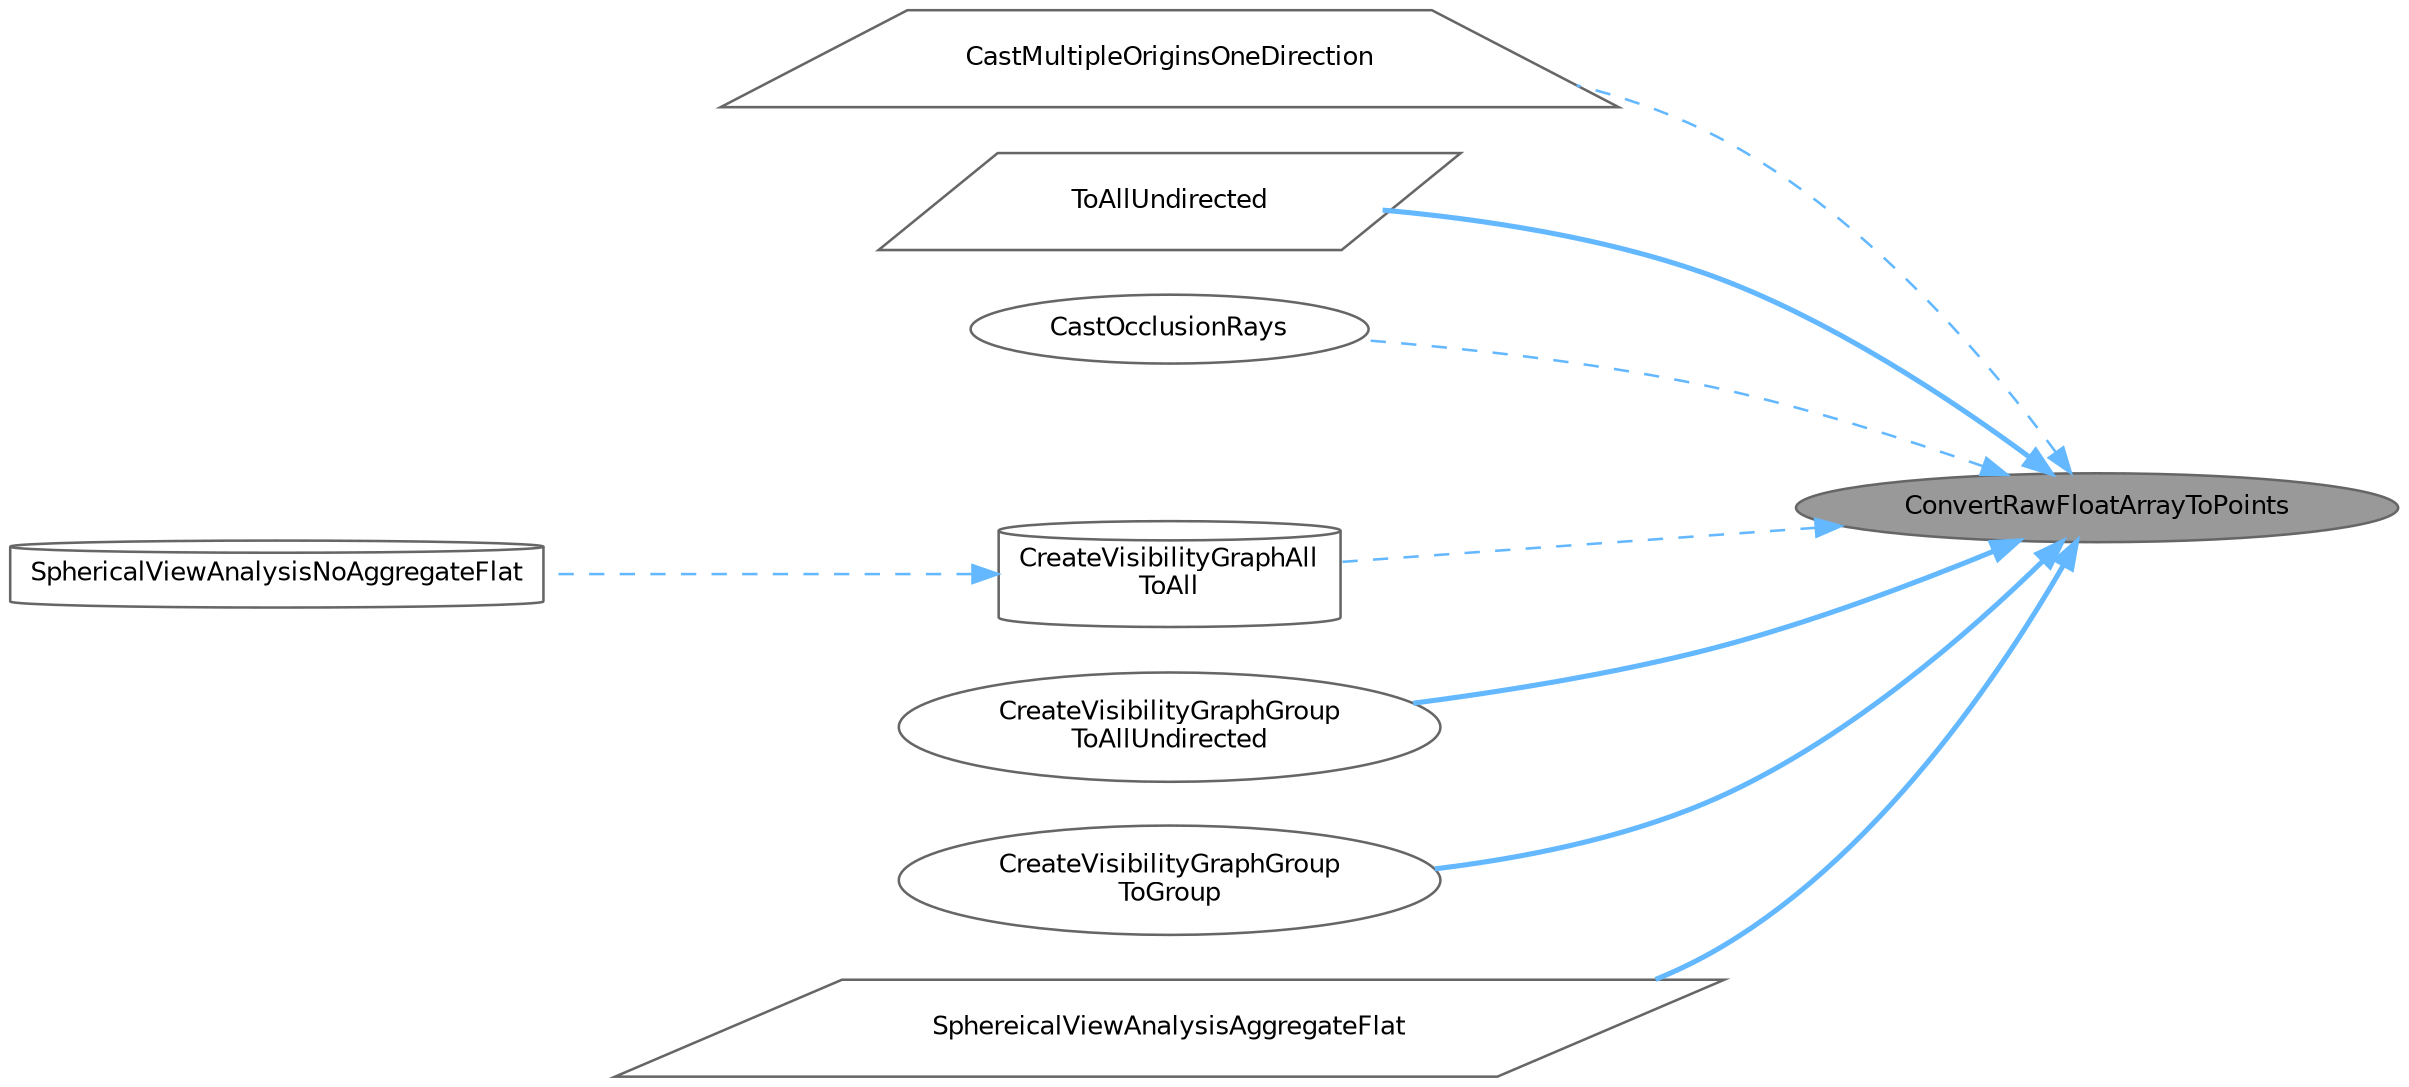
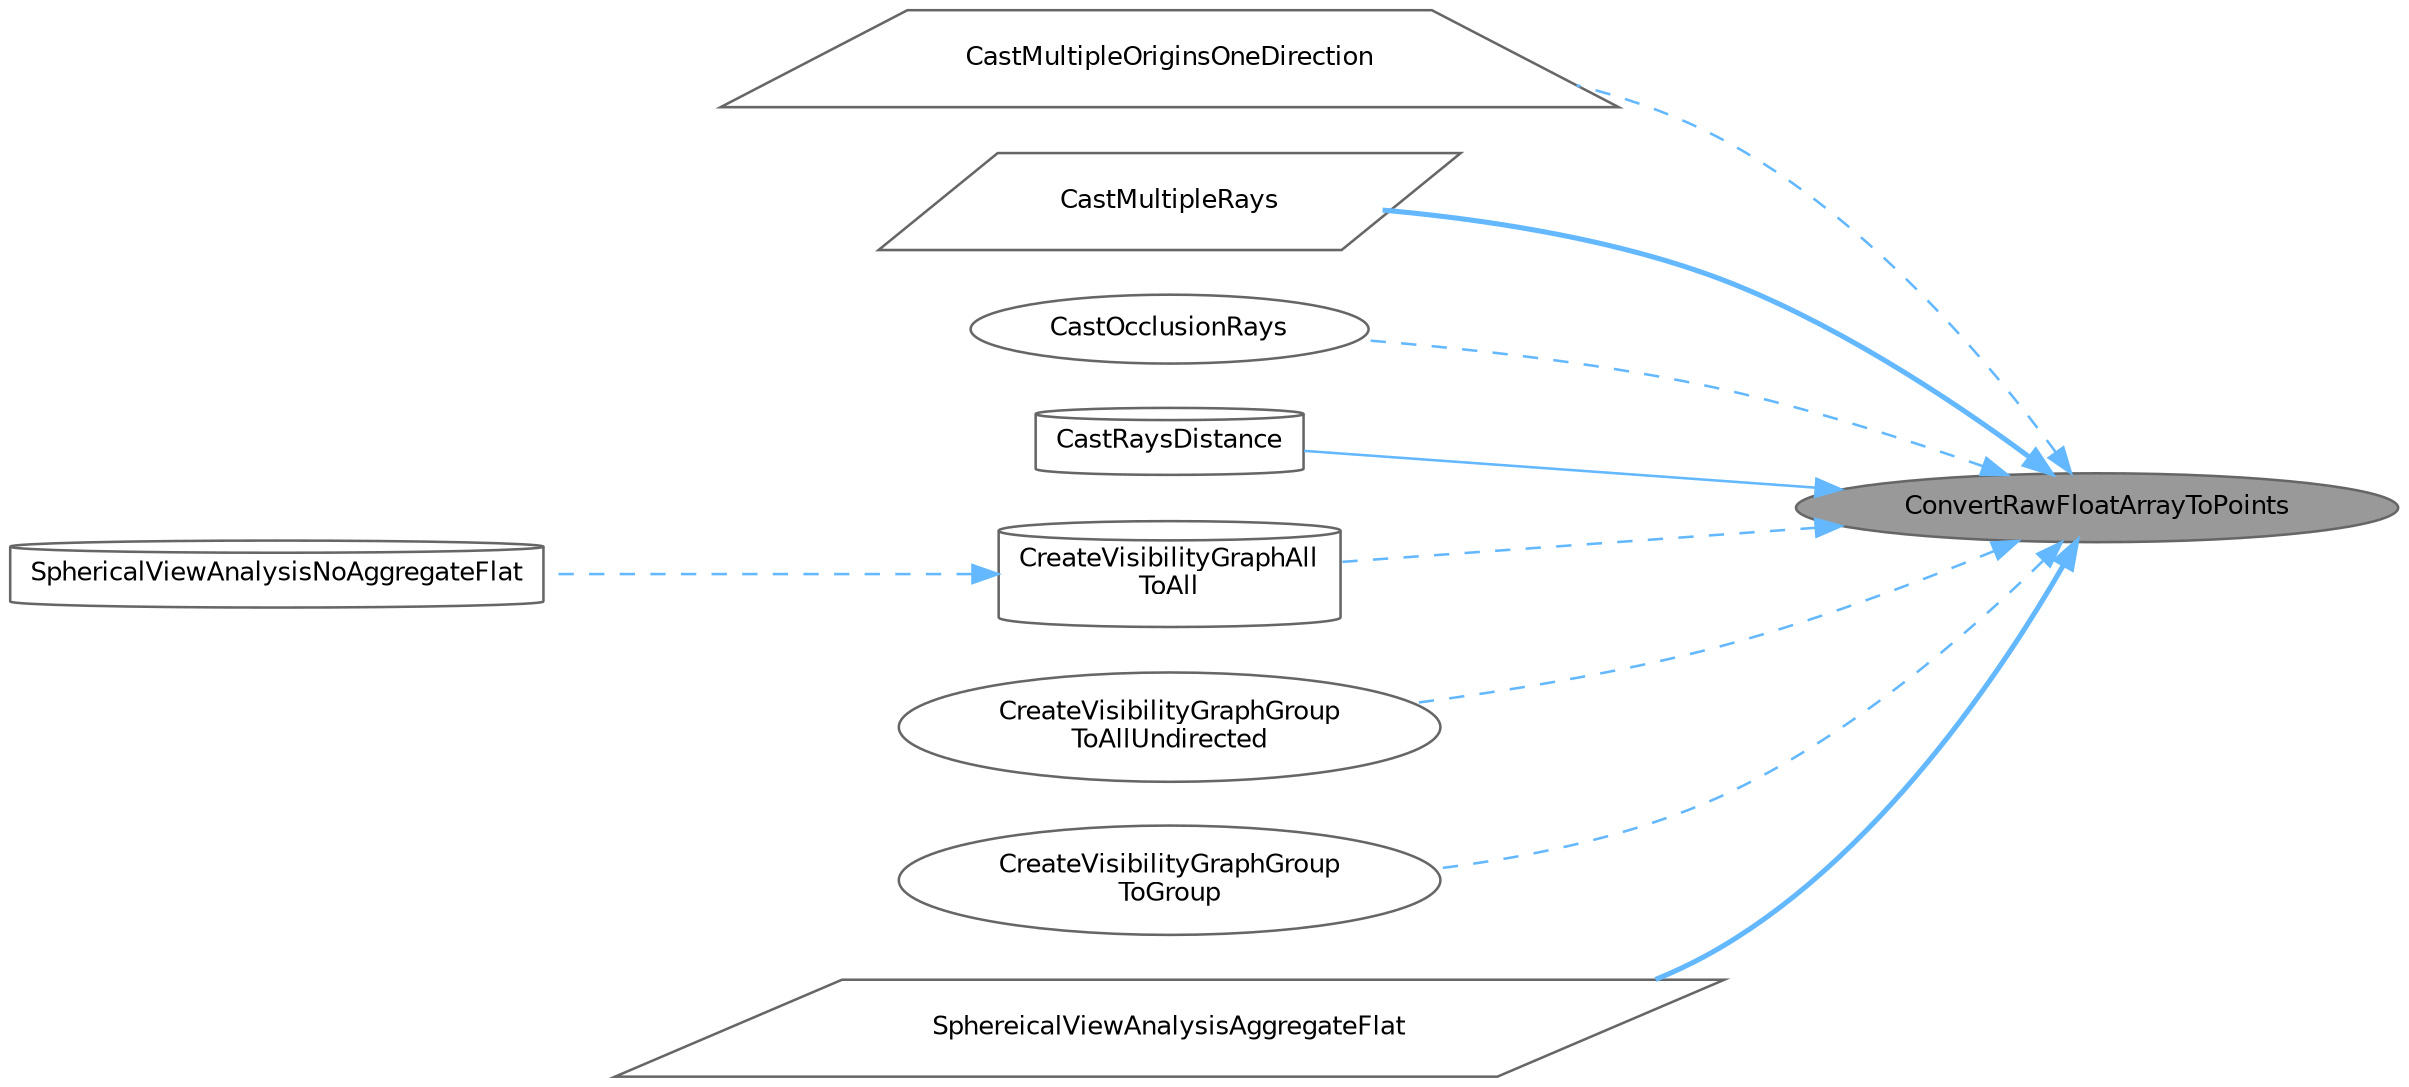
node "ToAllUndirected": label "ToAllUndirected" -> "CastMultipleRays"
node "CastRaysDistance": added
edge "CreateVisibilityGraphGroup ToAllUndirected" -> "ConvertRawFloatArrayToPoints": style bold -> dashed
edge "CreateVisibilityGraphGroup ToGroup" -> "ConvertRawFloatArrayToPoints": style bold -> dashed
